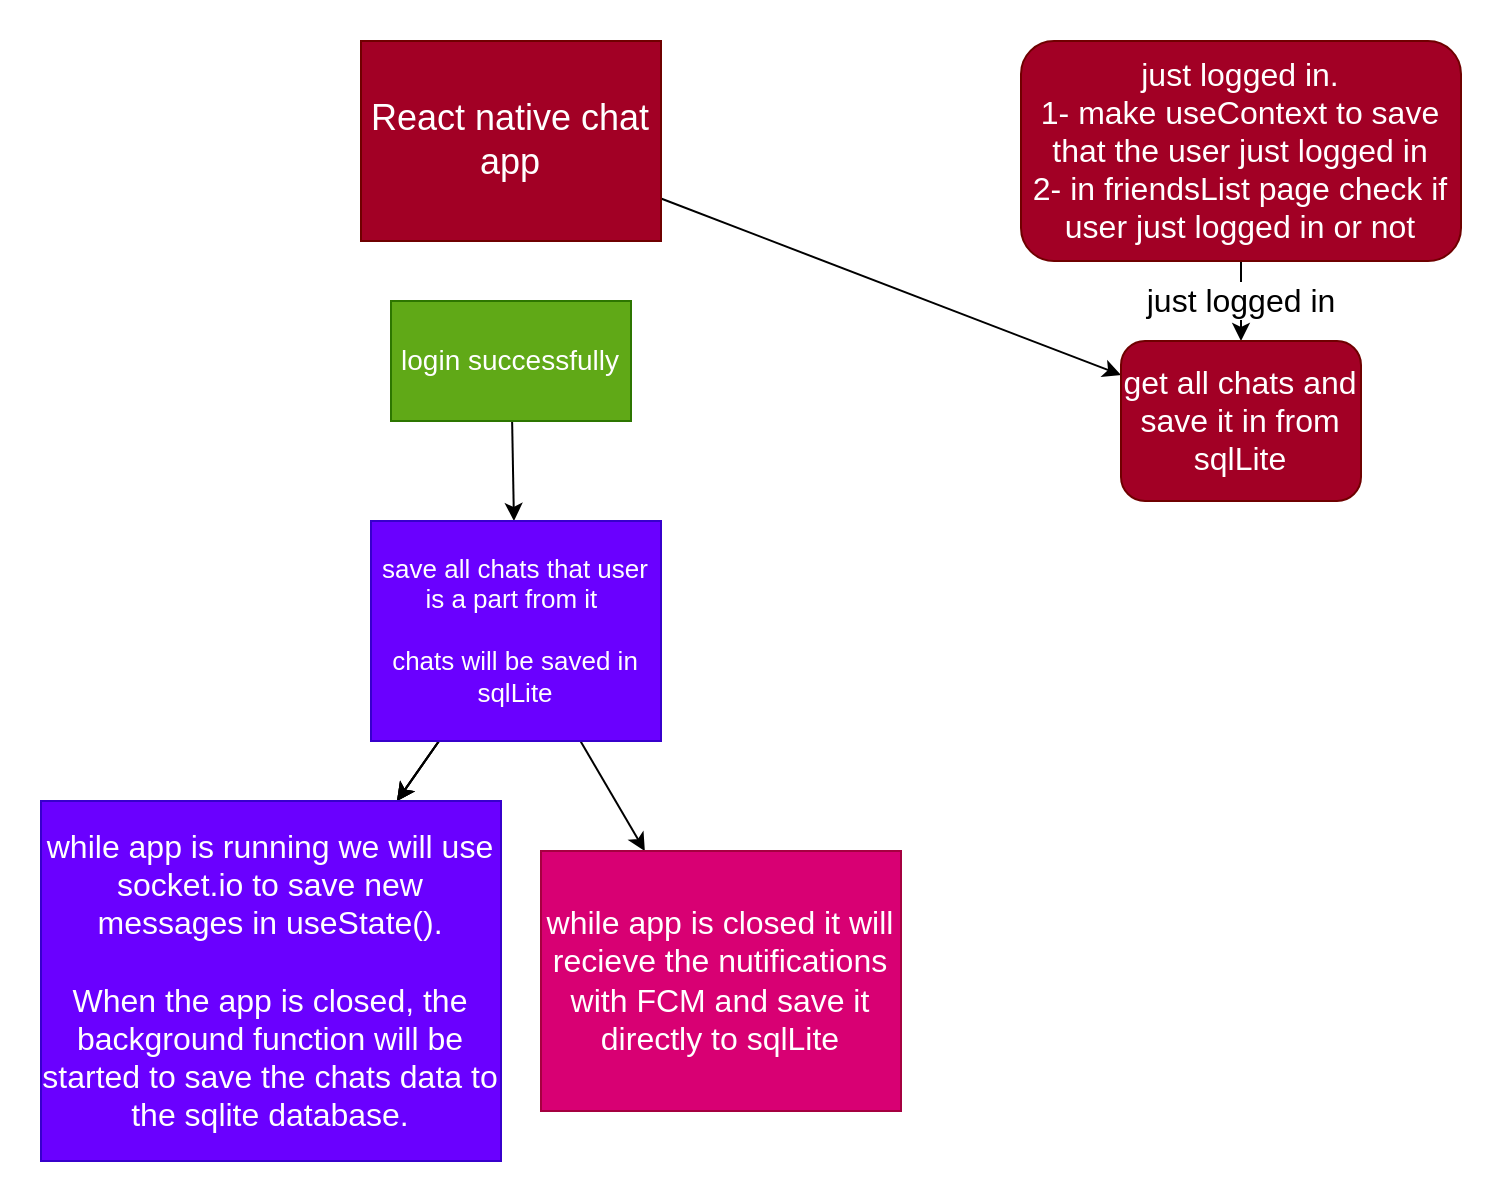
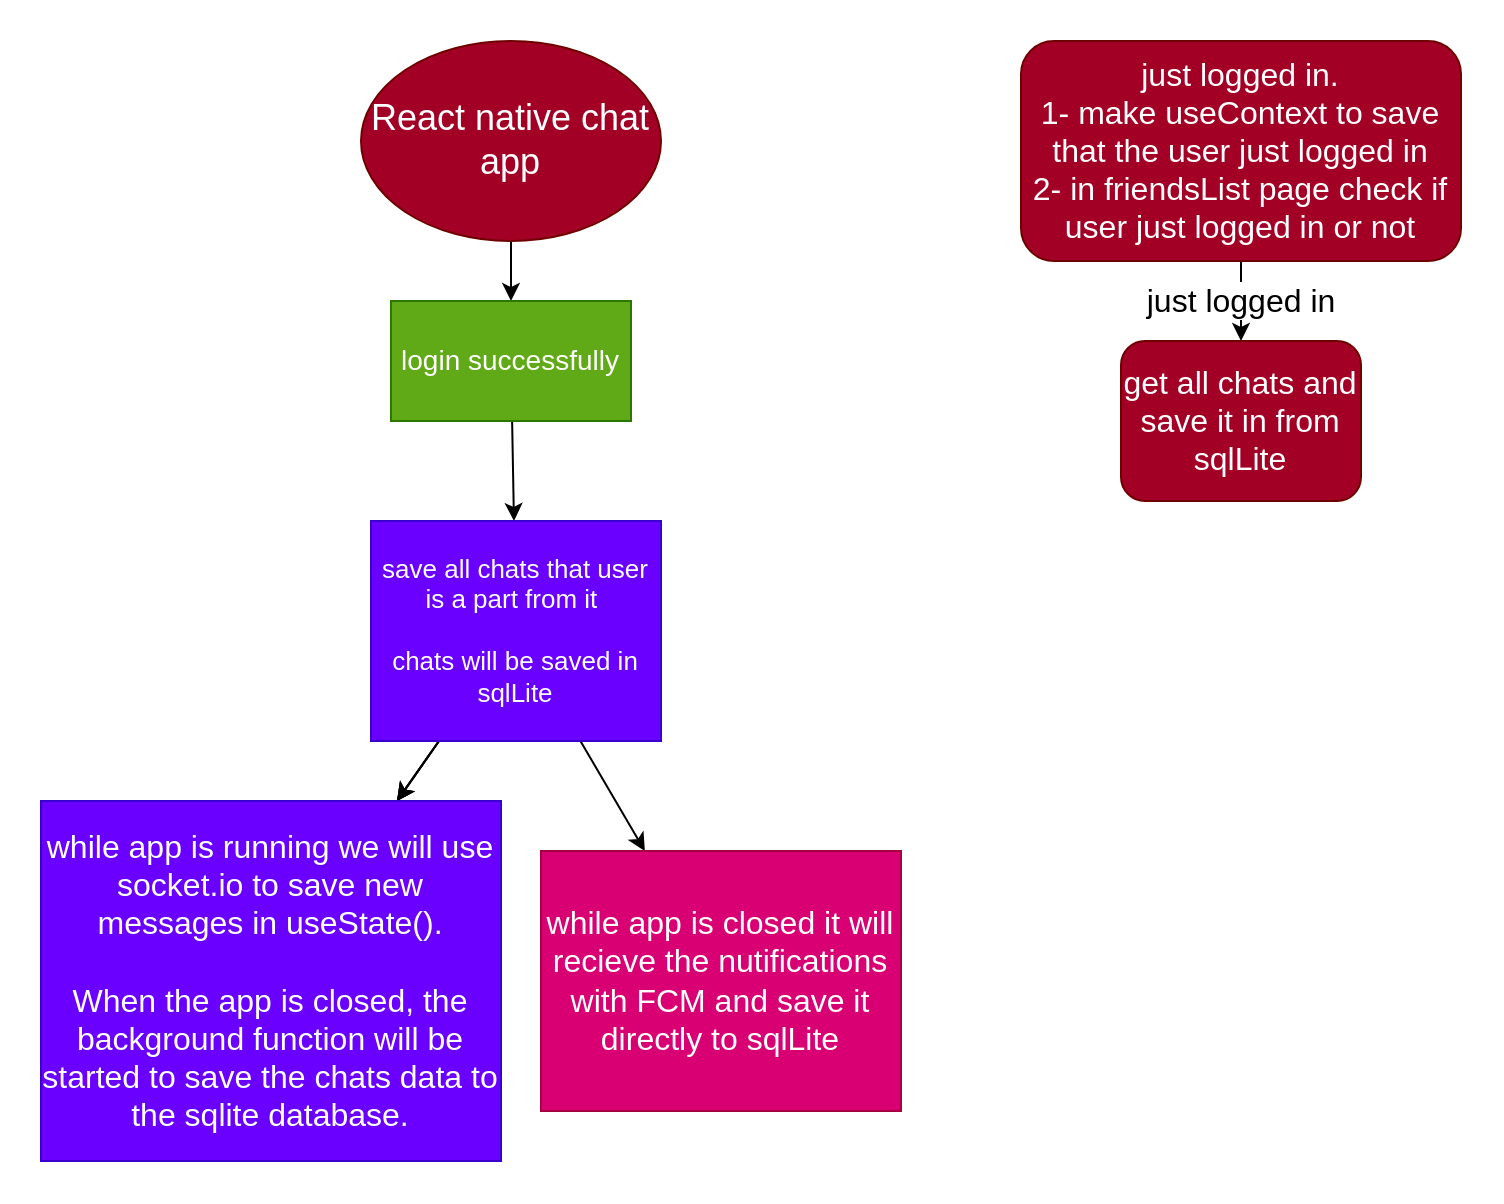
node "React native chat app": shape rectangle -> ellipse
edge "React native chat app" -> "get all chats and save it in from sqlLite": now "React native chat app" -> "login successfully"
